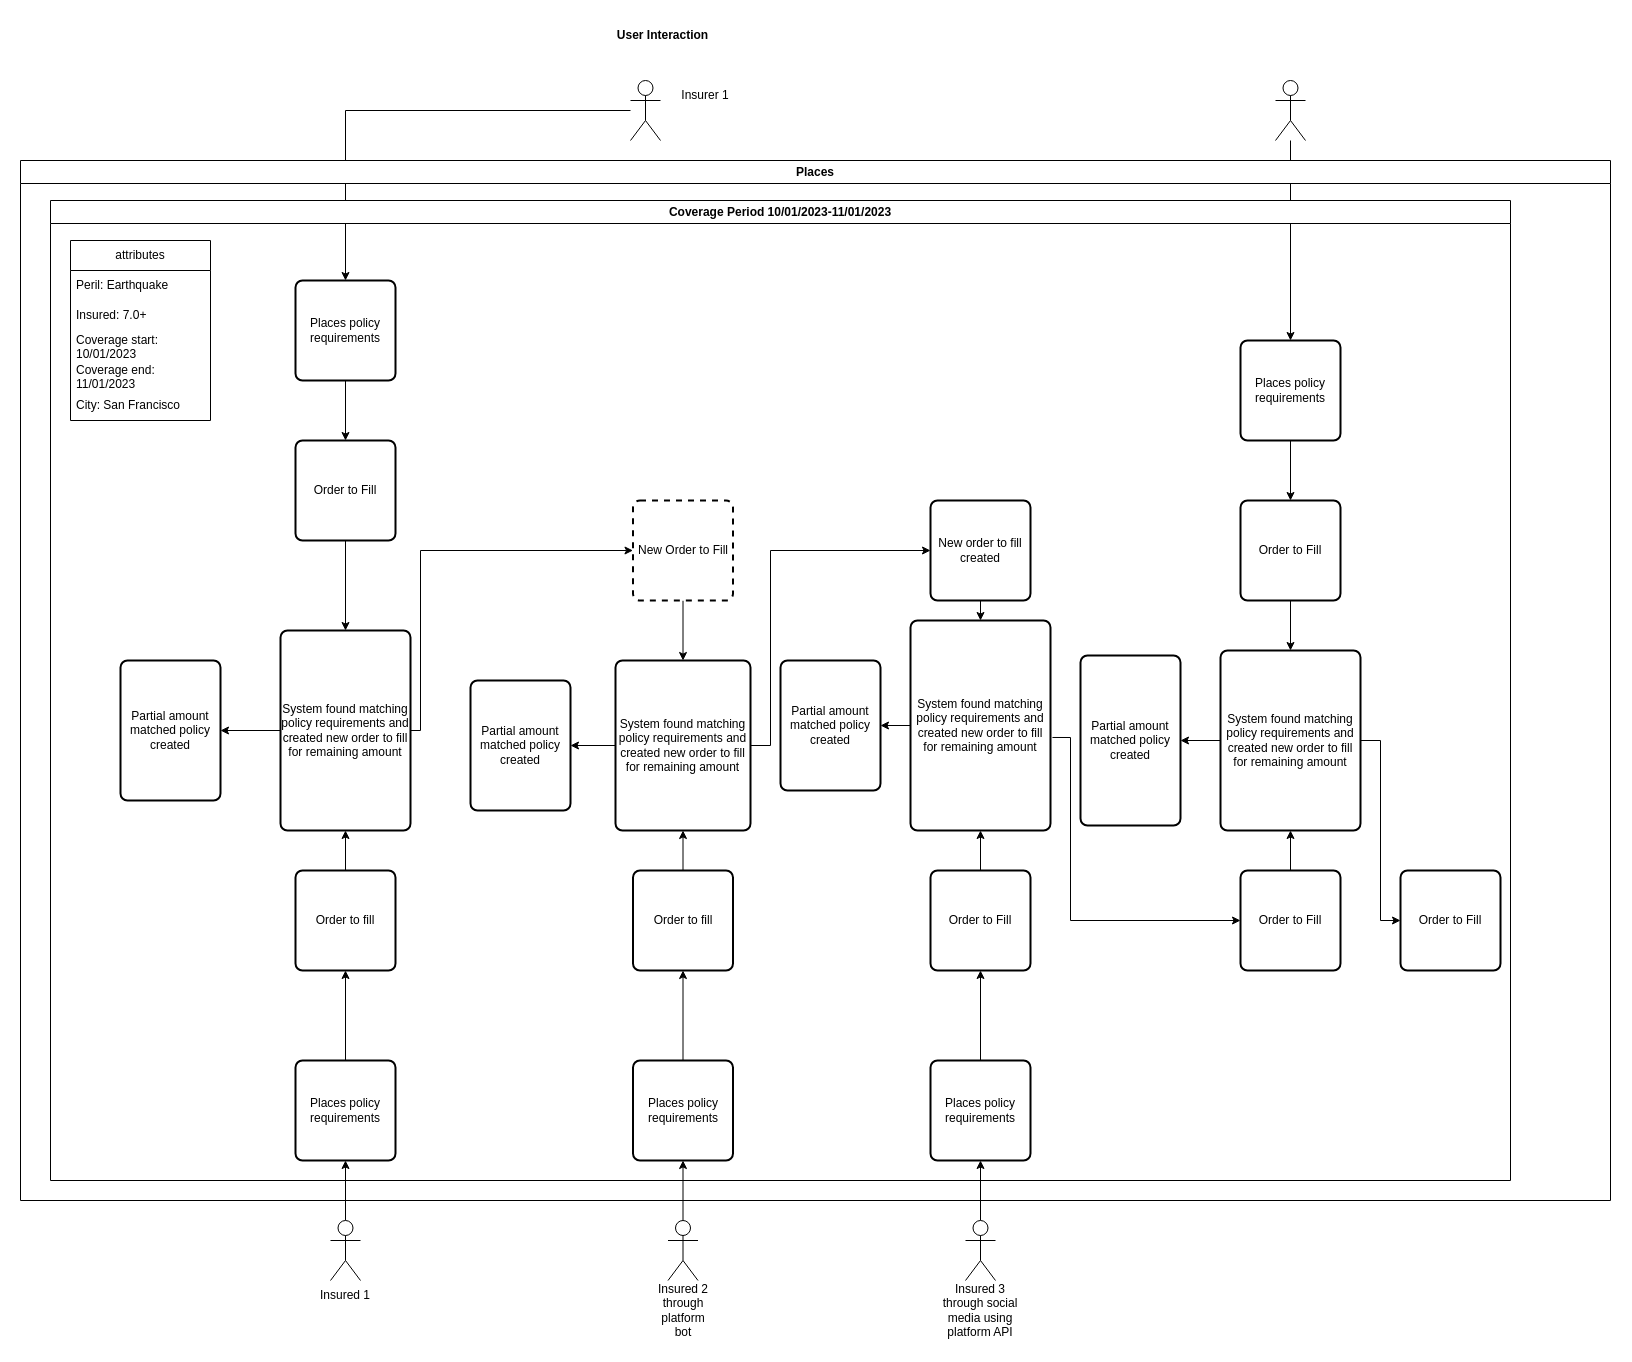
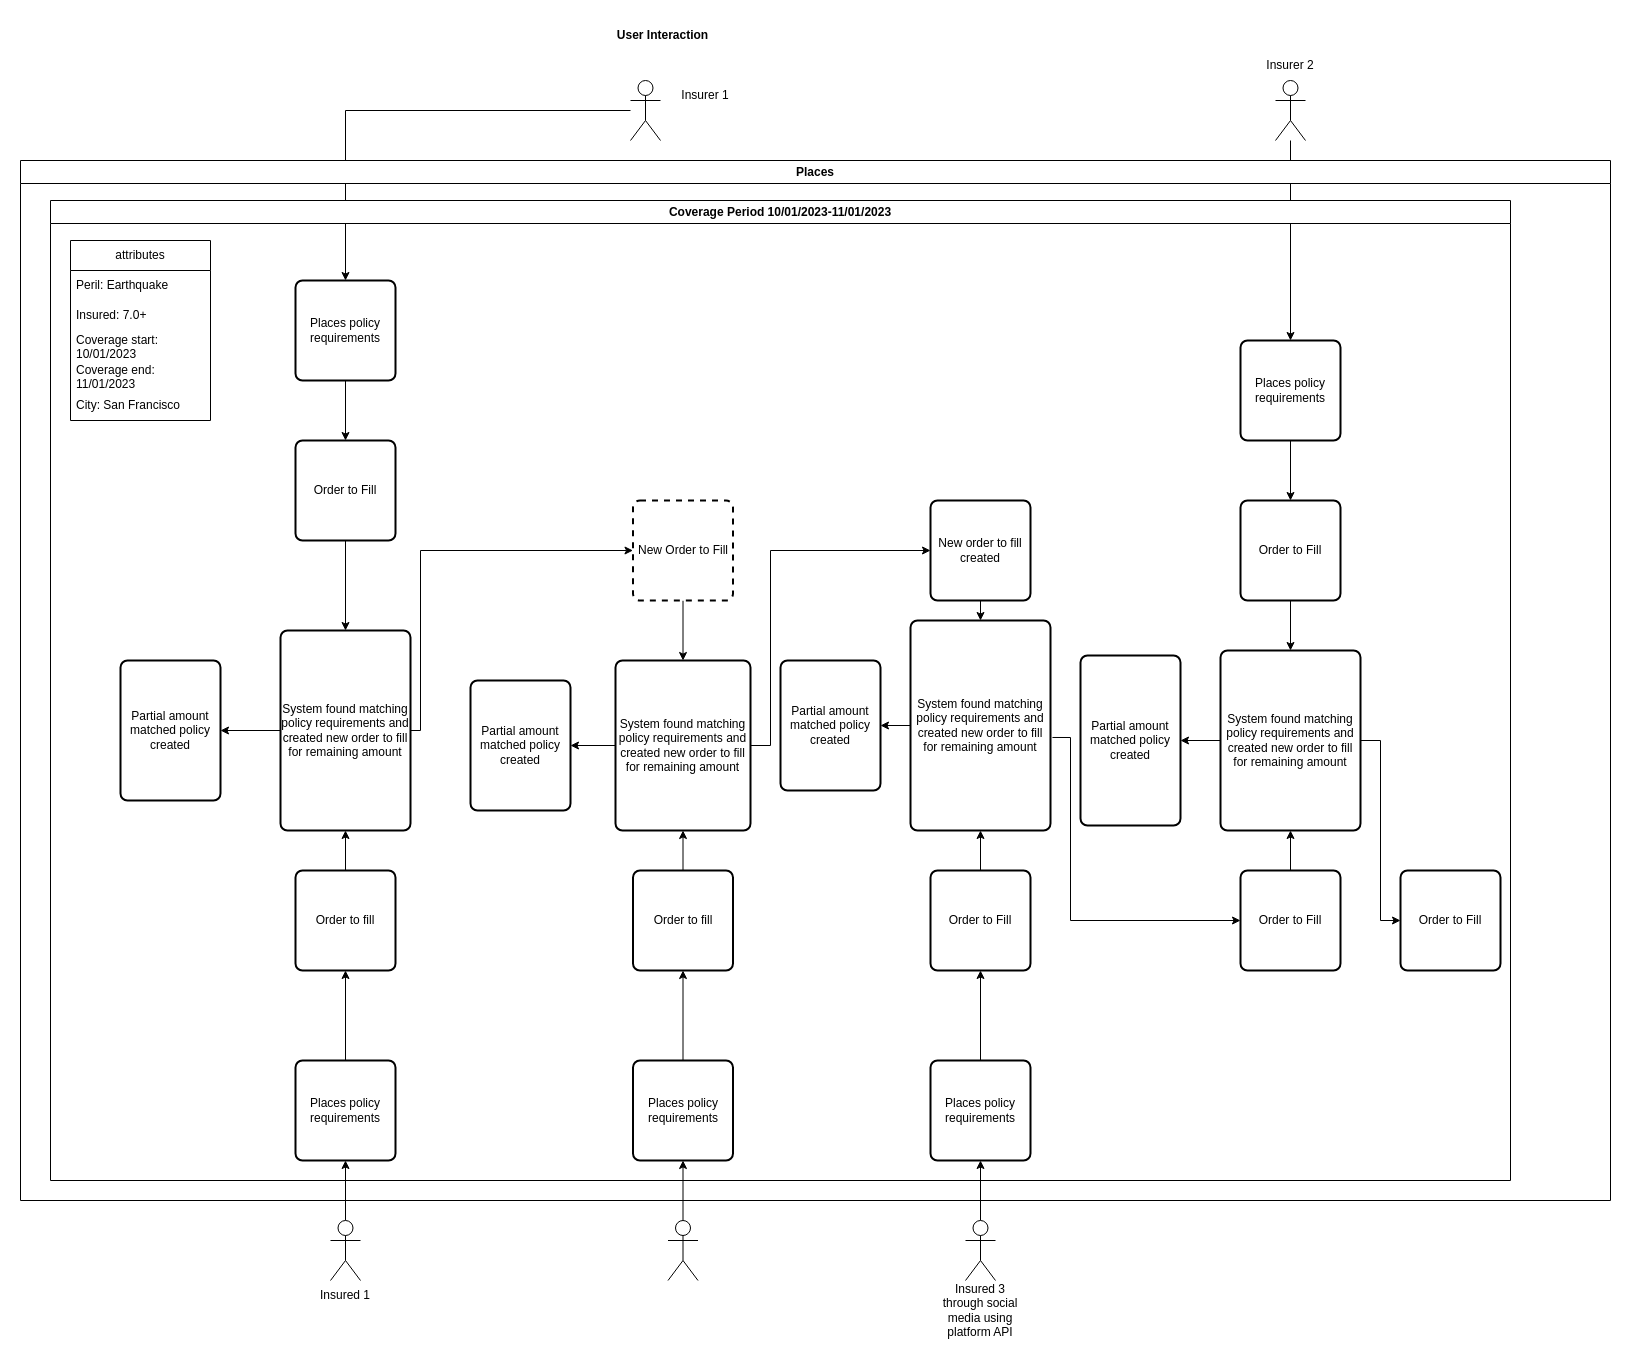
node "Insurer 2": added
node "Insured 2 through platform bot": removed
